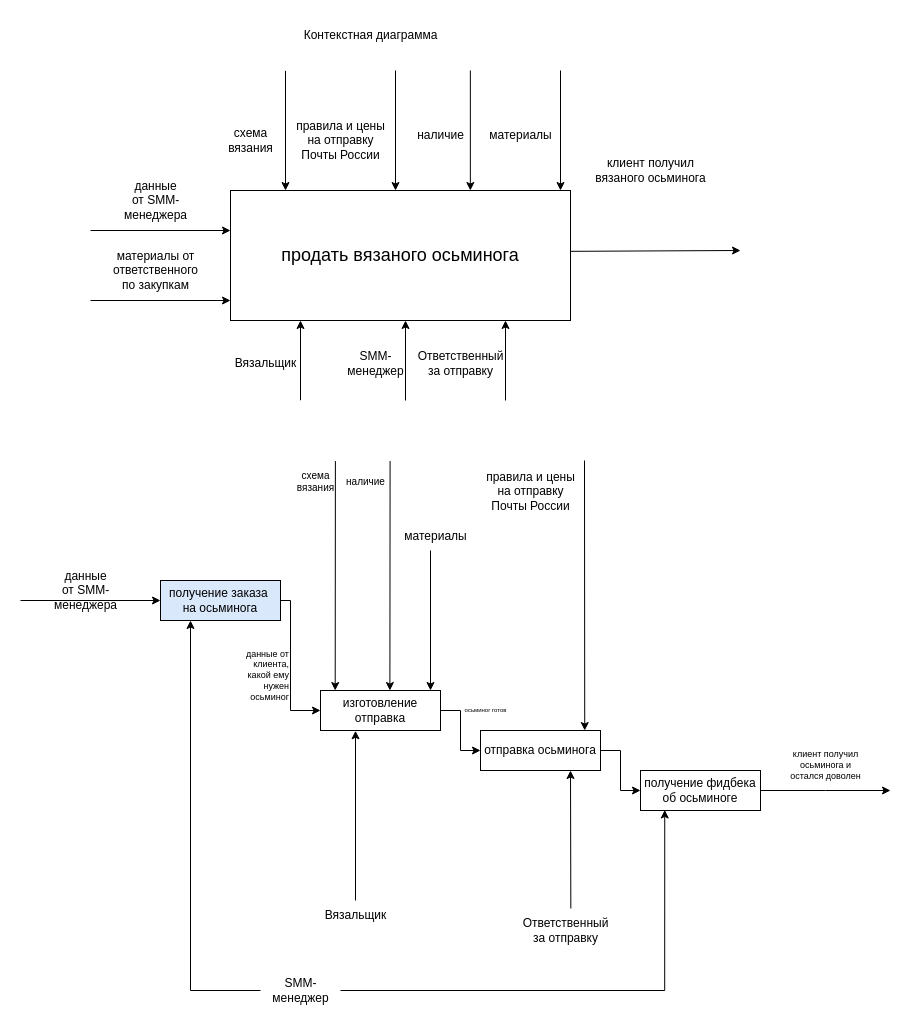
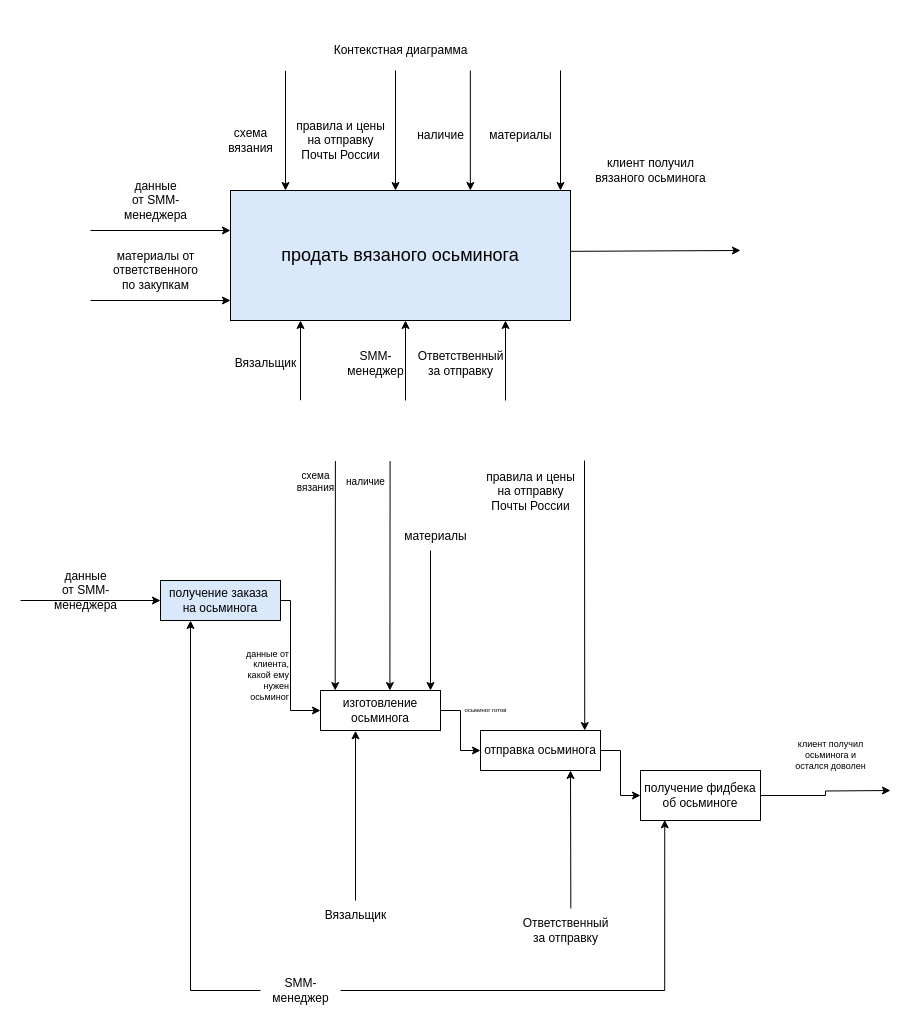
node "Контекстная диаграмма": moved (371, 36) -> (401, 51)
node "продать вязаного осьминога": fillcolor #ffffff -> #dae8fc
node "изготовление отправка": label "изготовление отправка" -> "изготовление осьминога"
node "клиент получилосьминога иостался доволен": moved (826, 766) -> (831, 756)
node "получение фидбека об осьминоге": size 120x40 -> 120x50
